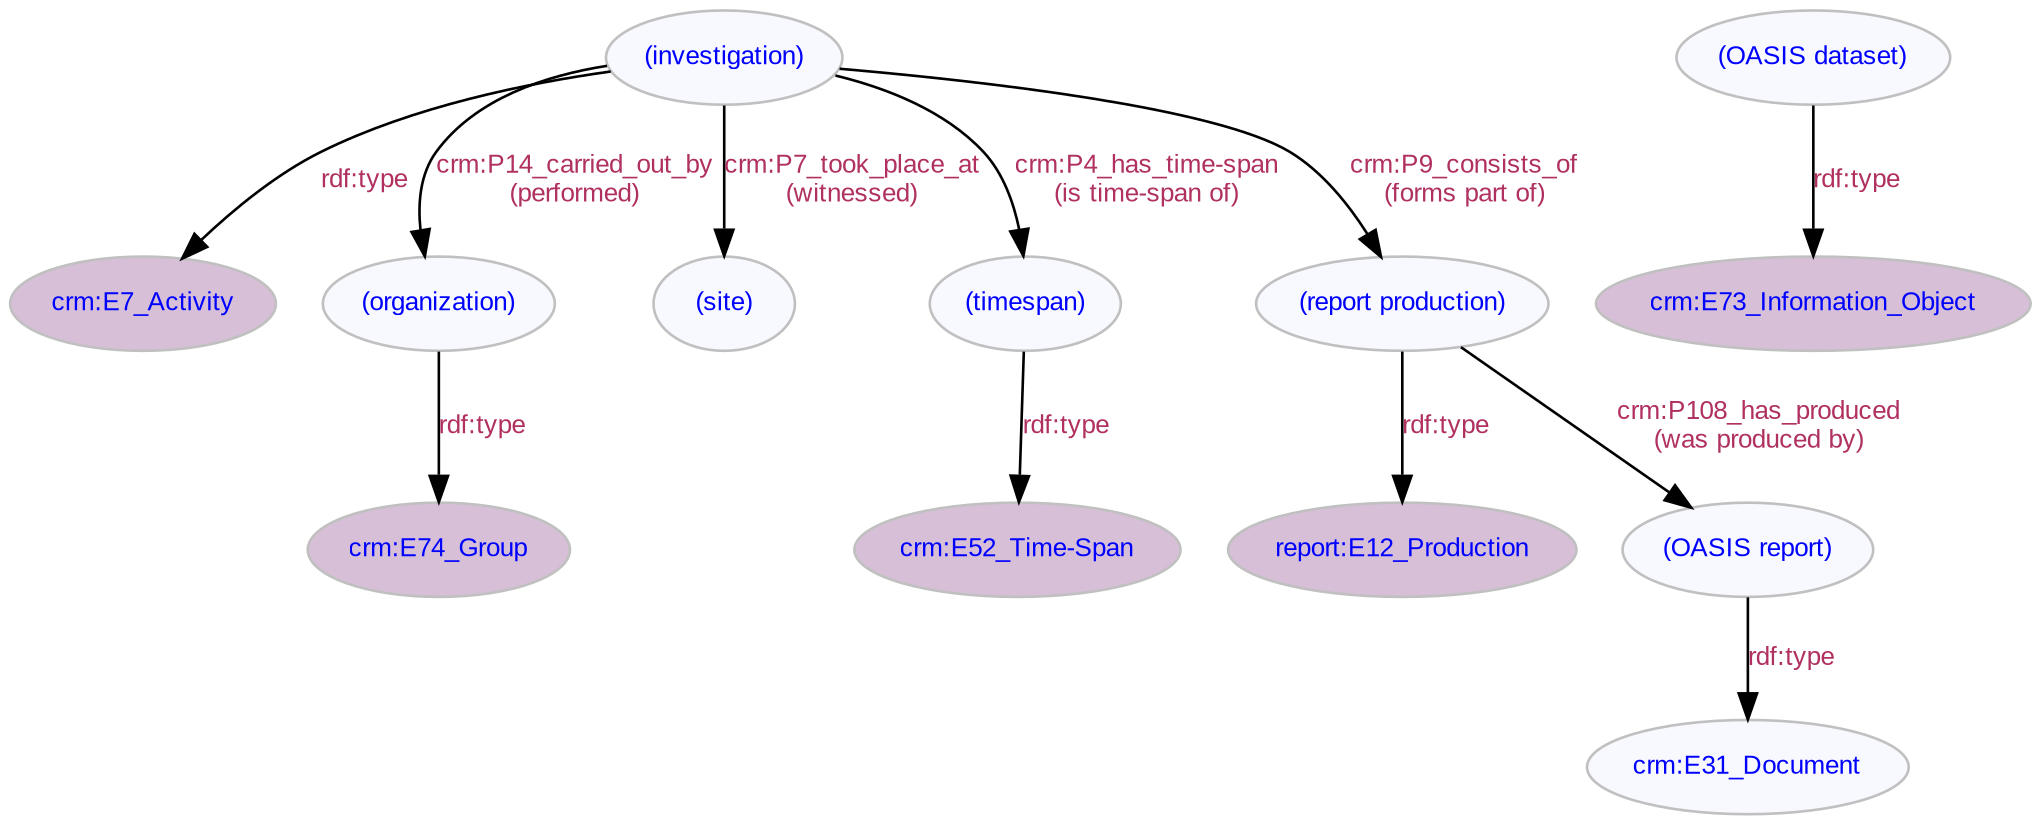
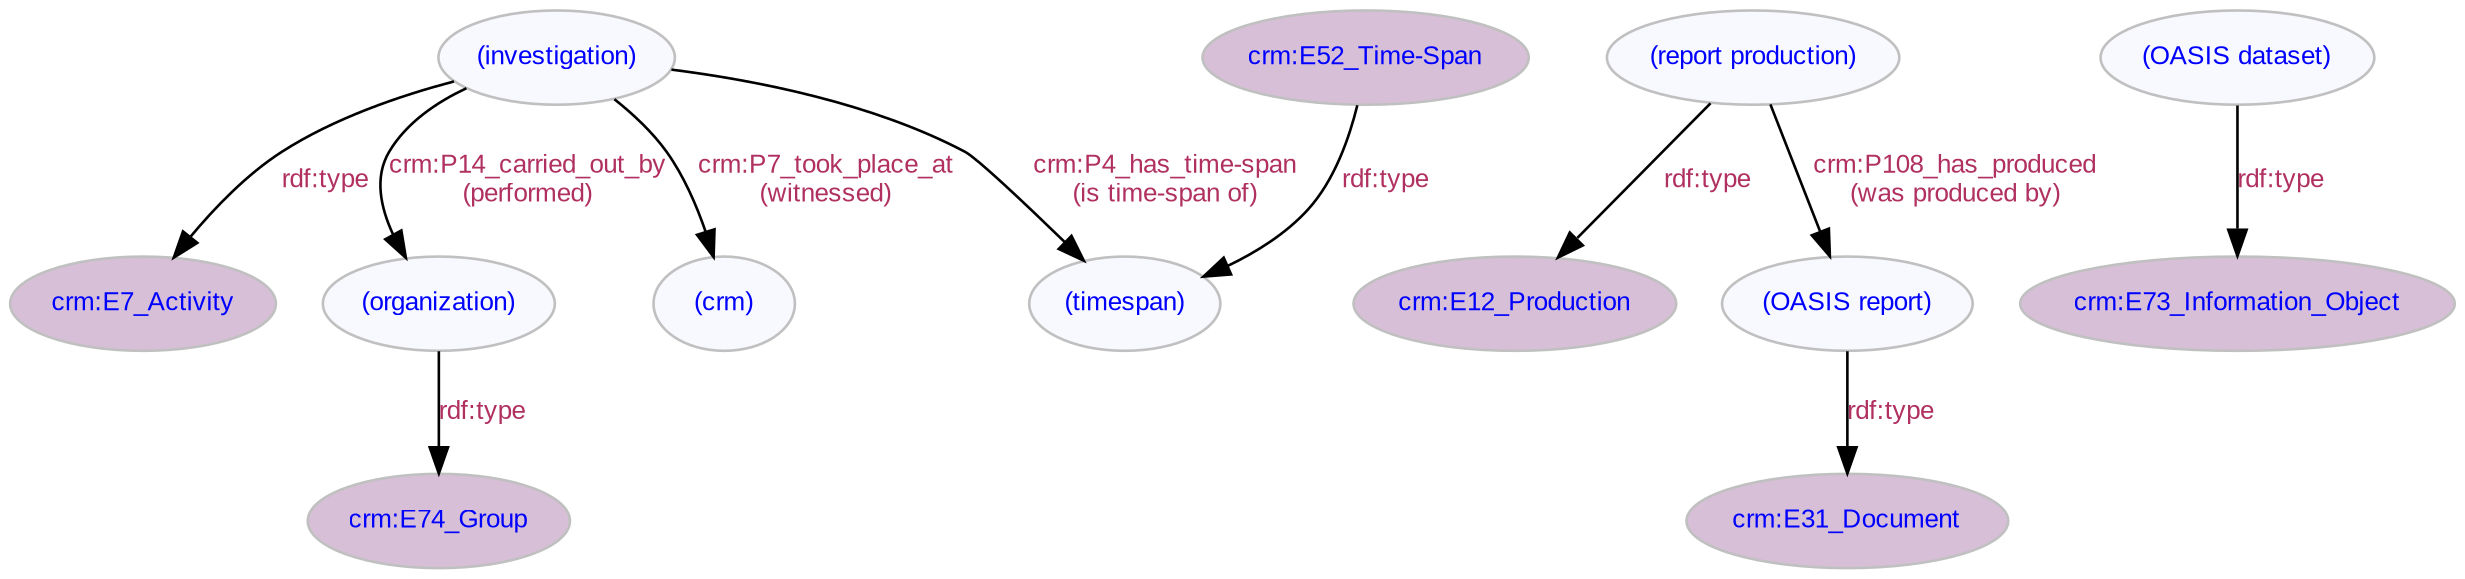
edge "(investigation)" -> "(report production)": removed, label "crm:P9_consists_of (forms part of)"
node "(site)": label "(site)" -> "(crm)"
edge "(timespan)" -> "crm:E52_Time-Span": reversed
node "report:E12_Production": label "report:E12_Production" -> "crm:E12_Production"
node "crm:E31_Document": fillcolor ghostwhite -> thistle
